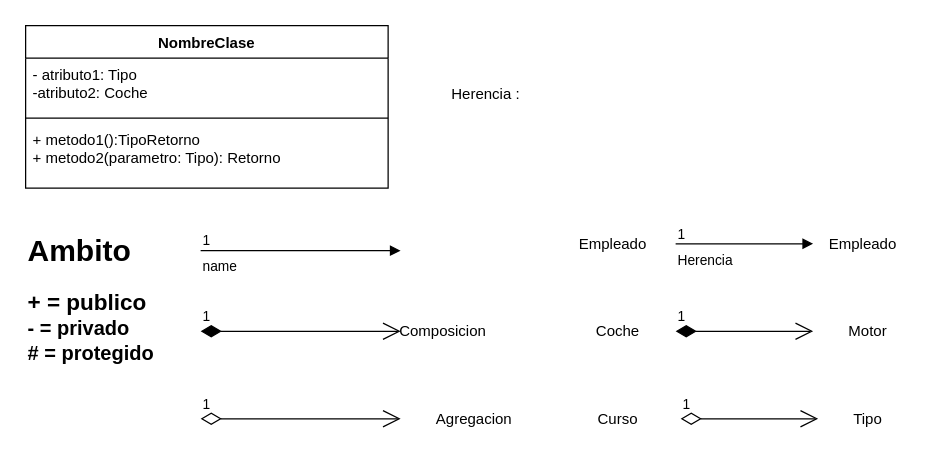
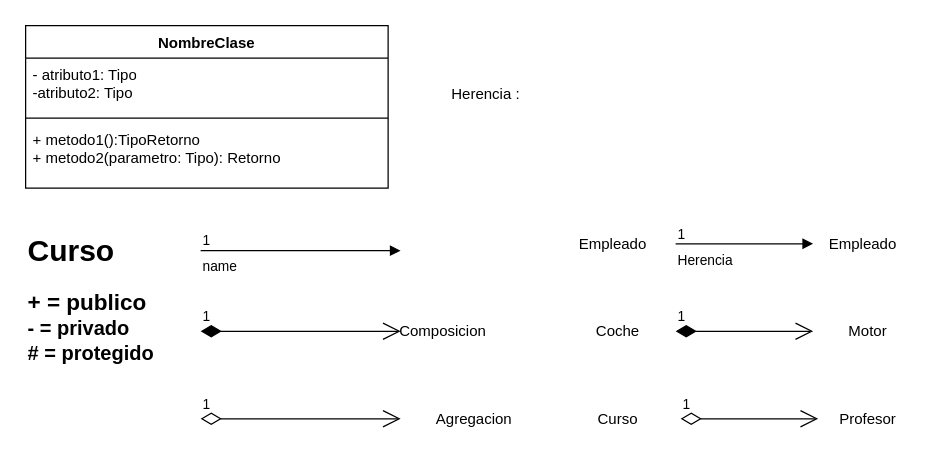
node "- atributo1: Tipo -atributo2: Coche": label "- atributo1: Tipo -atributo2: Coche" -> "- atributo1: Tipo -atributo2: Tipo"
node "Ambito + = publico - = privado # = protegido": label "Ambito + = publico - = privado # = protegido" -> "Curso + = publico - = privado # = protegido"
node "Tipo": label "Tipo" -> "Profesor"
